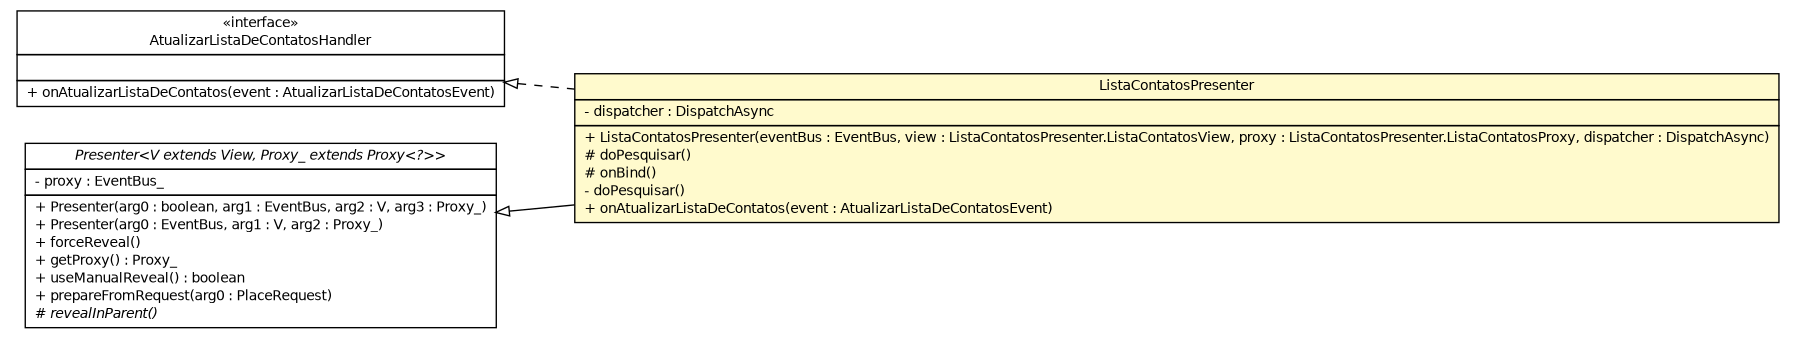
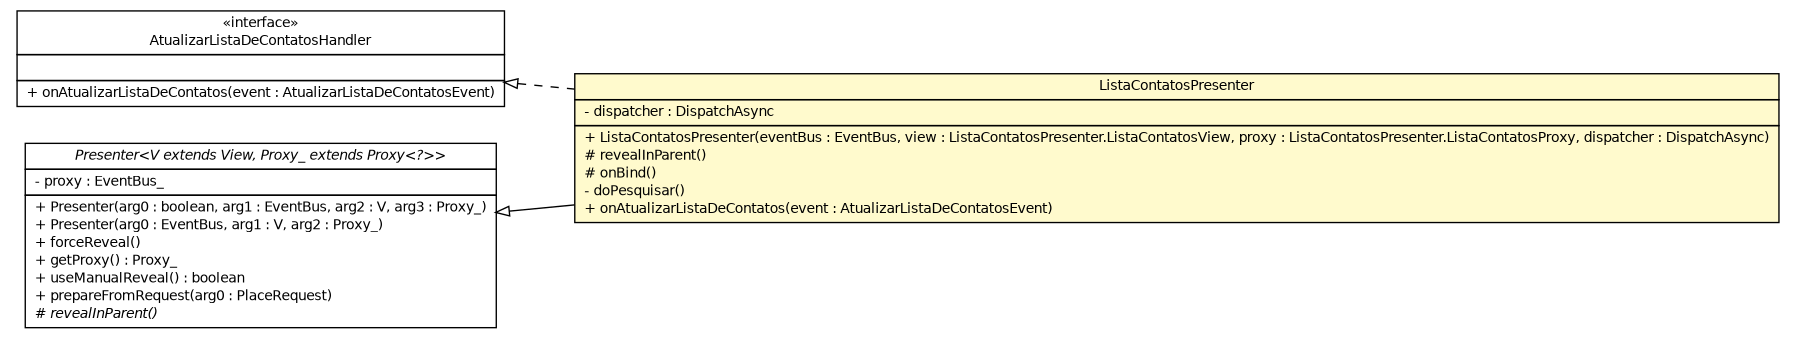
node "ListaContatosPresenter": text "# doPesquisar()" -> "# revealInParent()"
